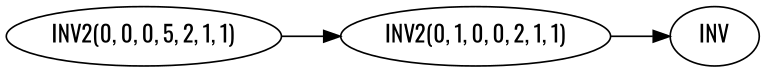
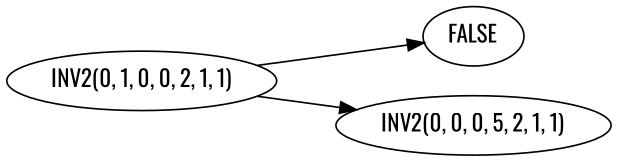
edge "INV2(0, 0, 0, 5, 2, 1, 1)" -> "INV2(0, 1, 0, 0, 2, 1, 1)": reversed
node "INV": label "INV" -> "FALSE"
